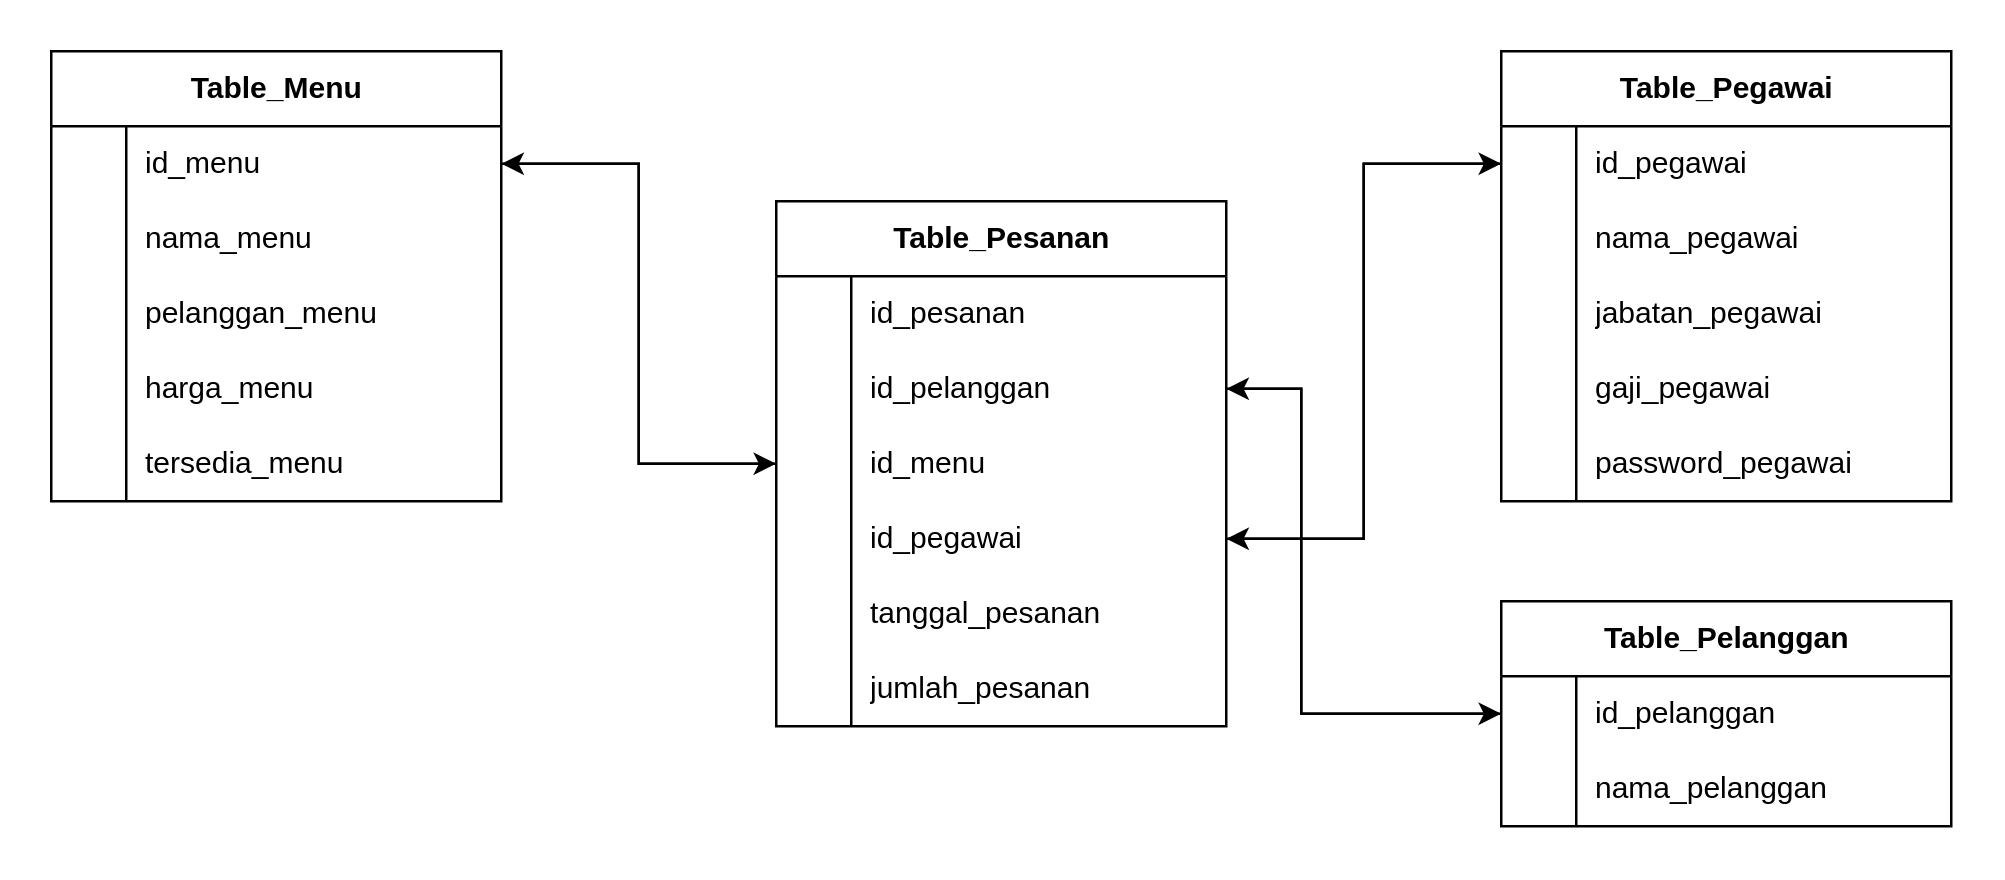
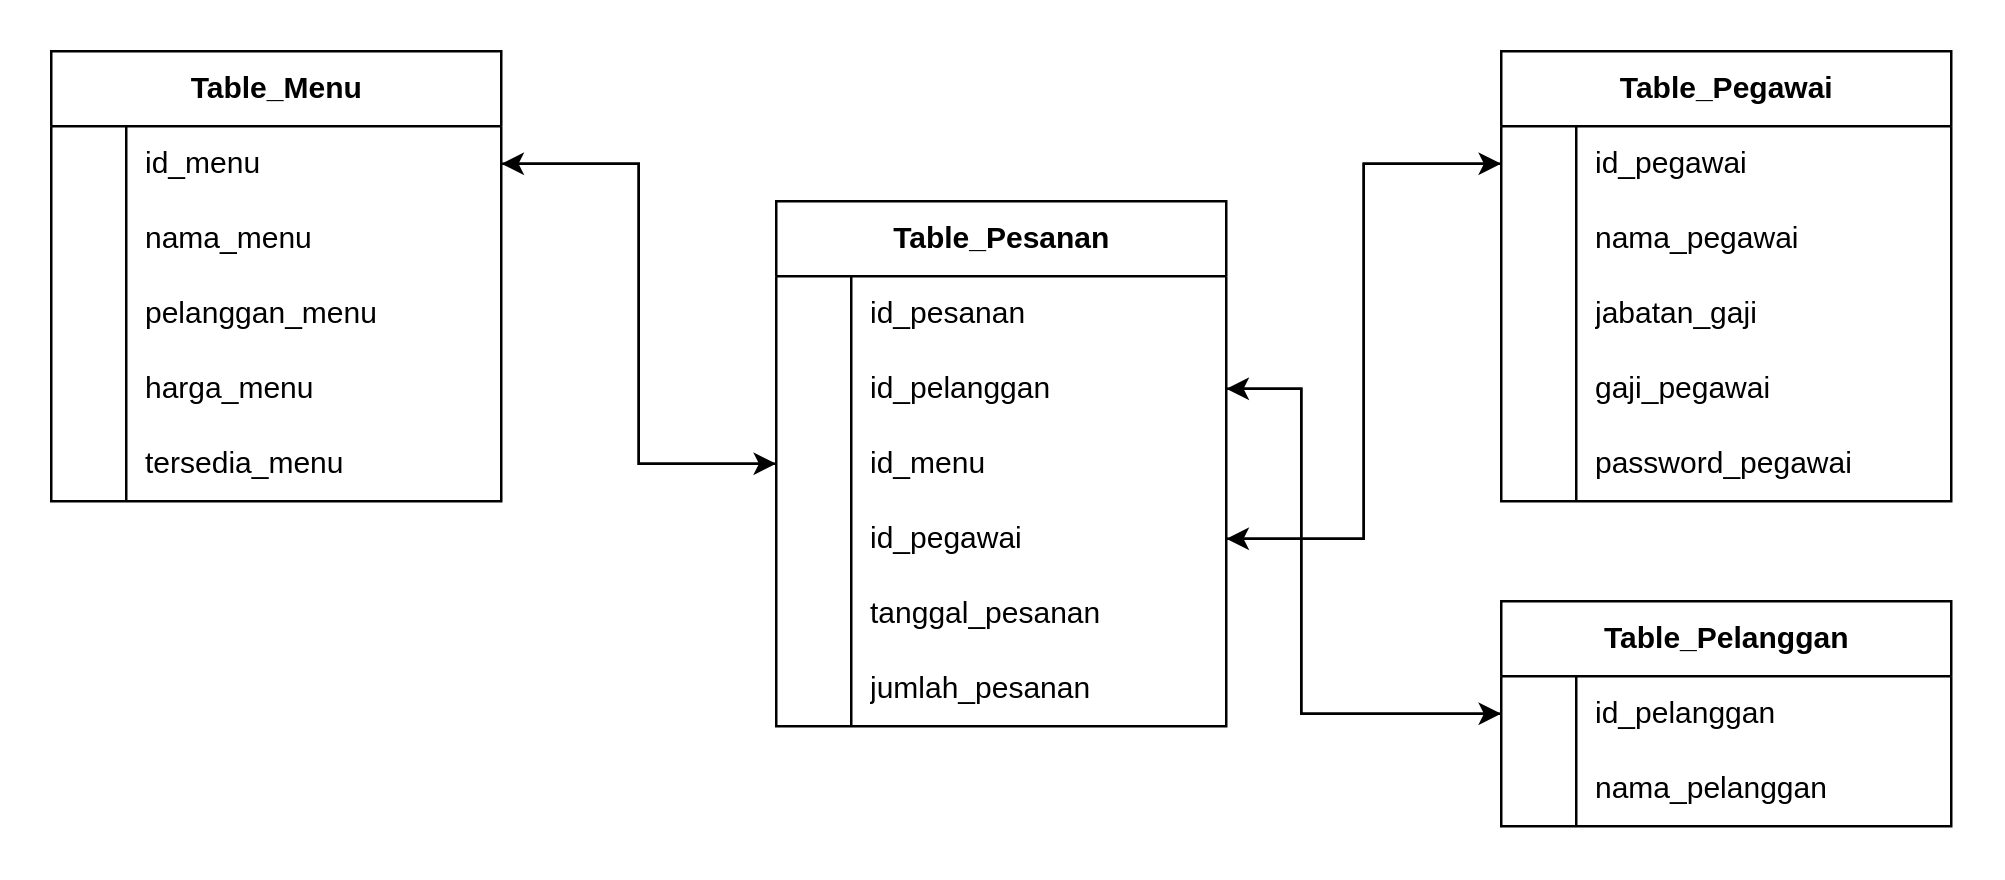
node "jabatan_pegawai": label "jabatan_pegawai" -> "jabatan_gaji"
